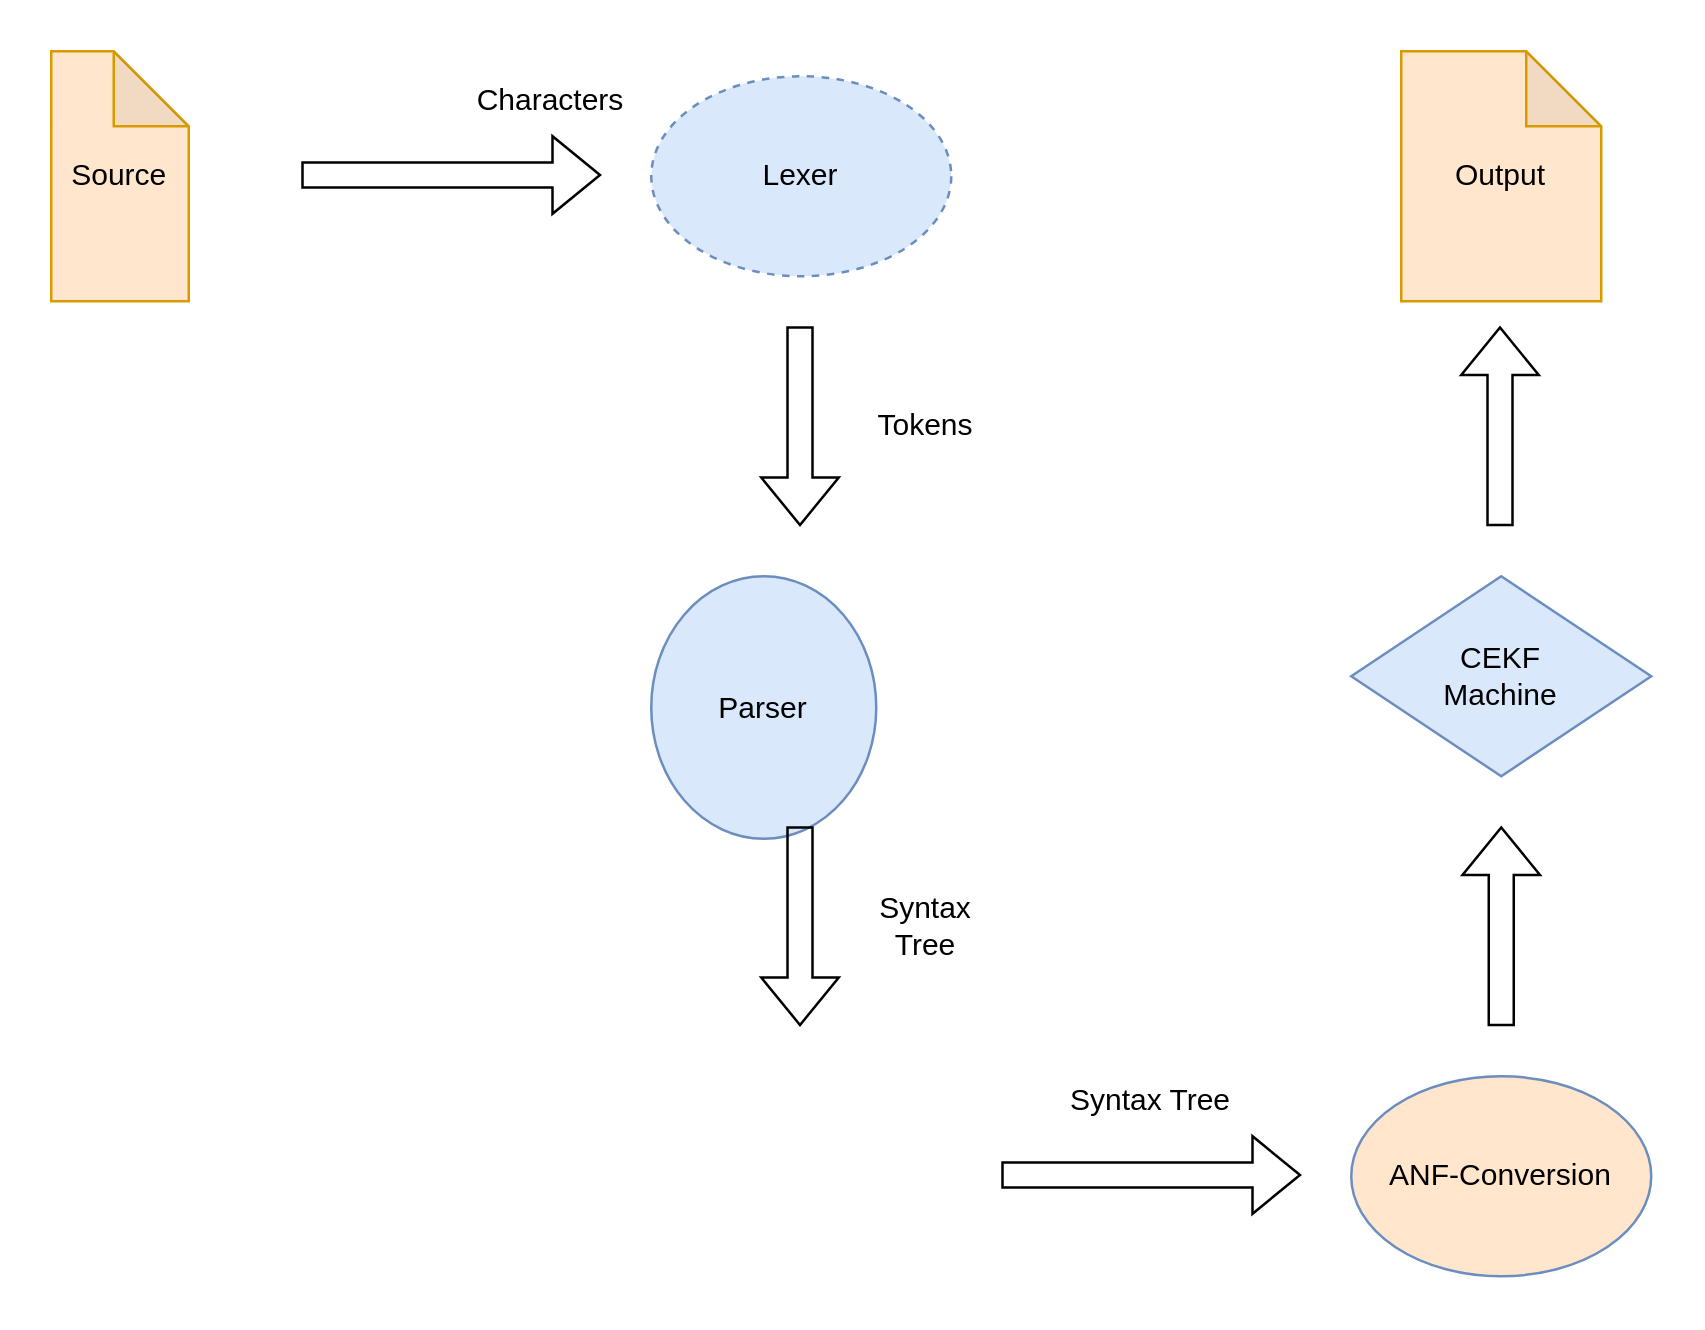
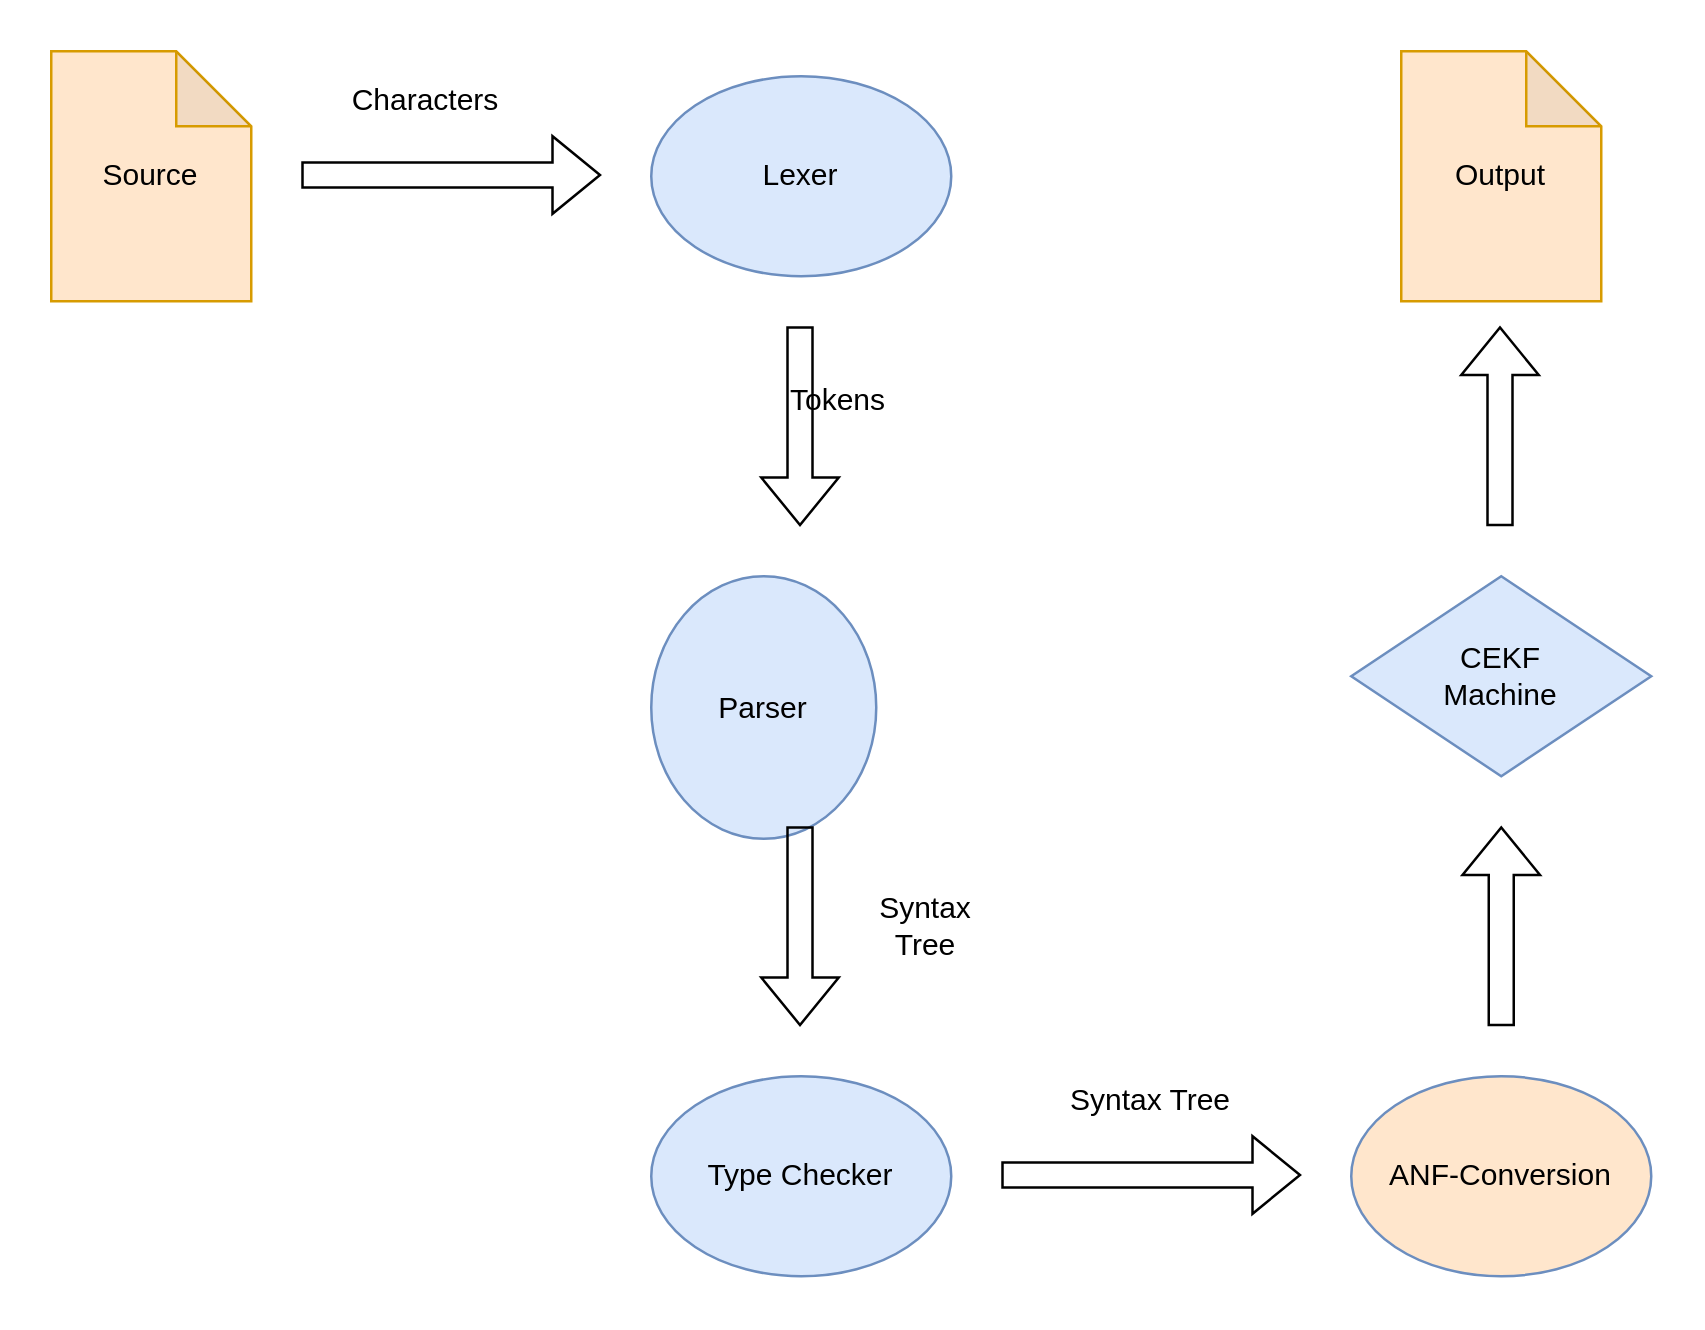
node "Characters": moved (551, 101) -> (426, 101)
node "Source": size 138x250 -> 200x250
node "Lexer": style dashed -> solid
node "Tokens": moved (926, 426) -> (839, 401)
node "Type Checker": added
